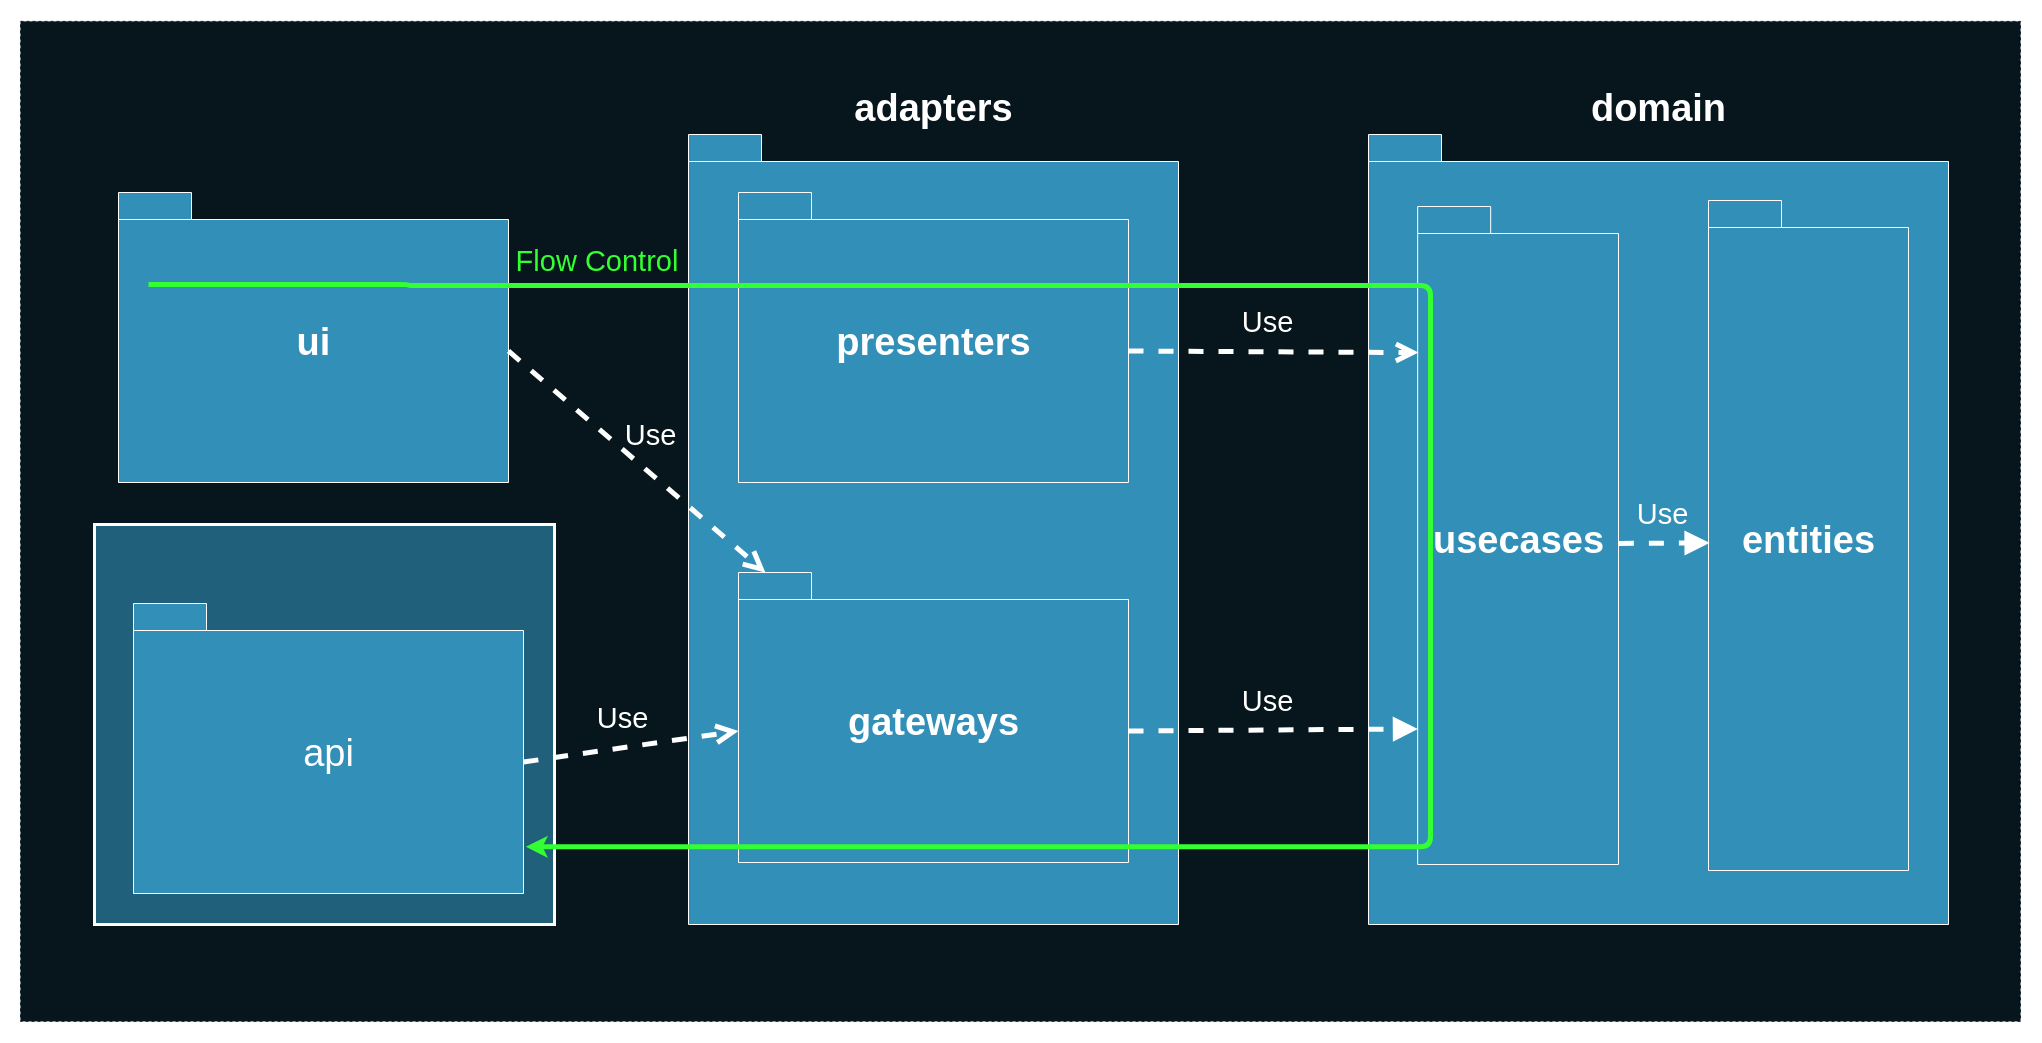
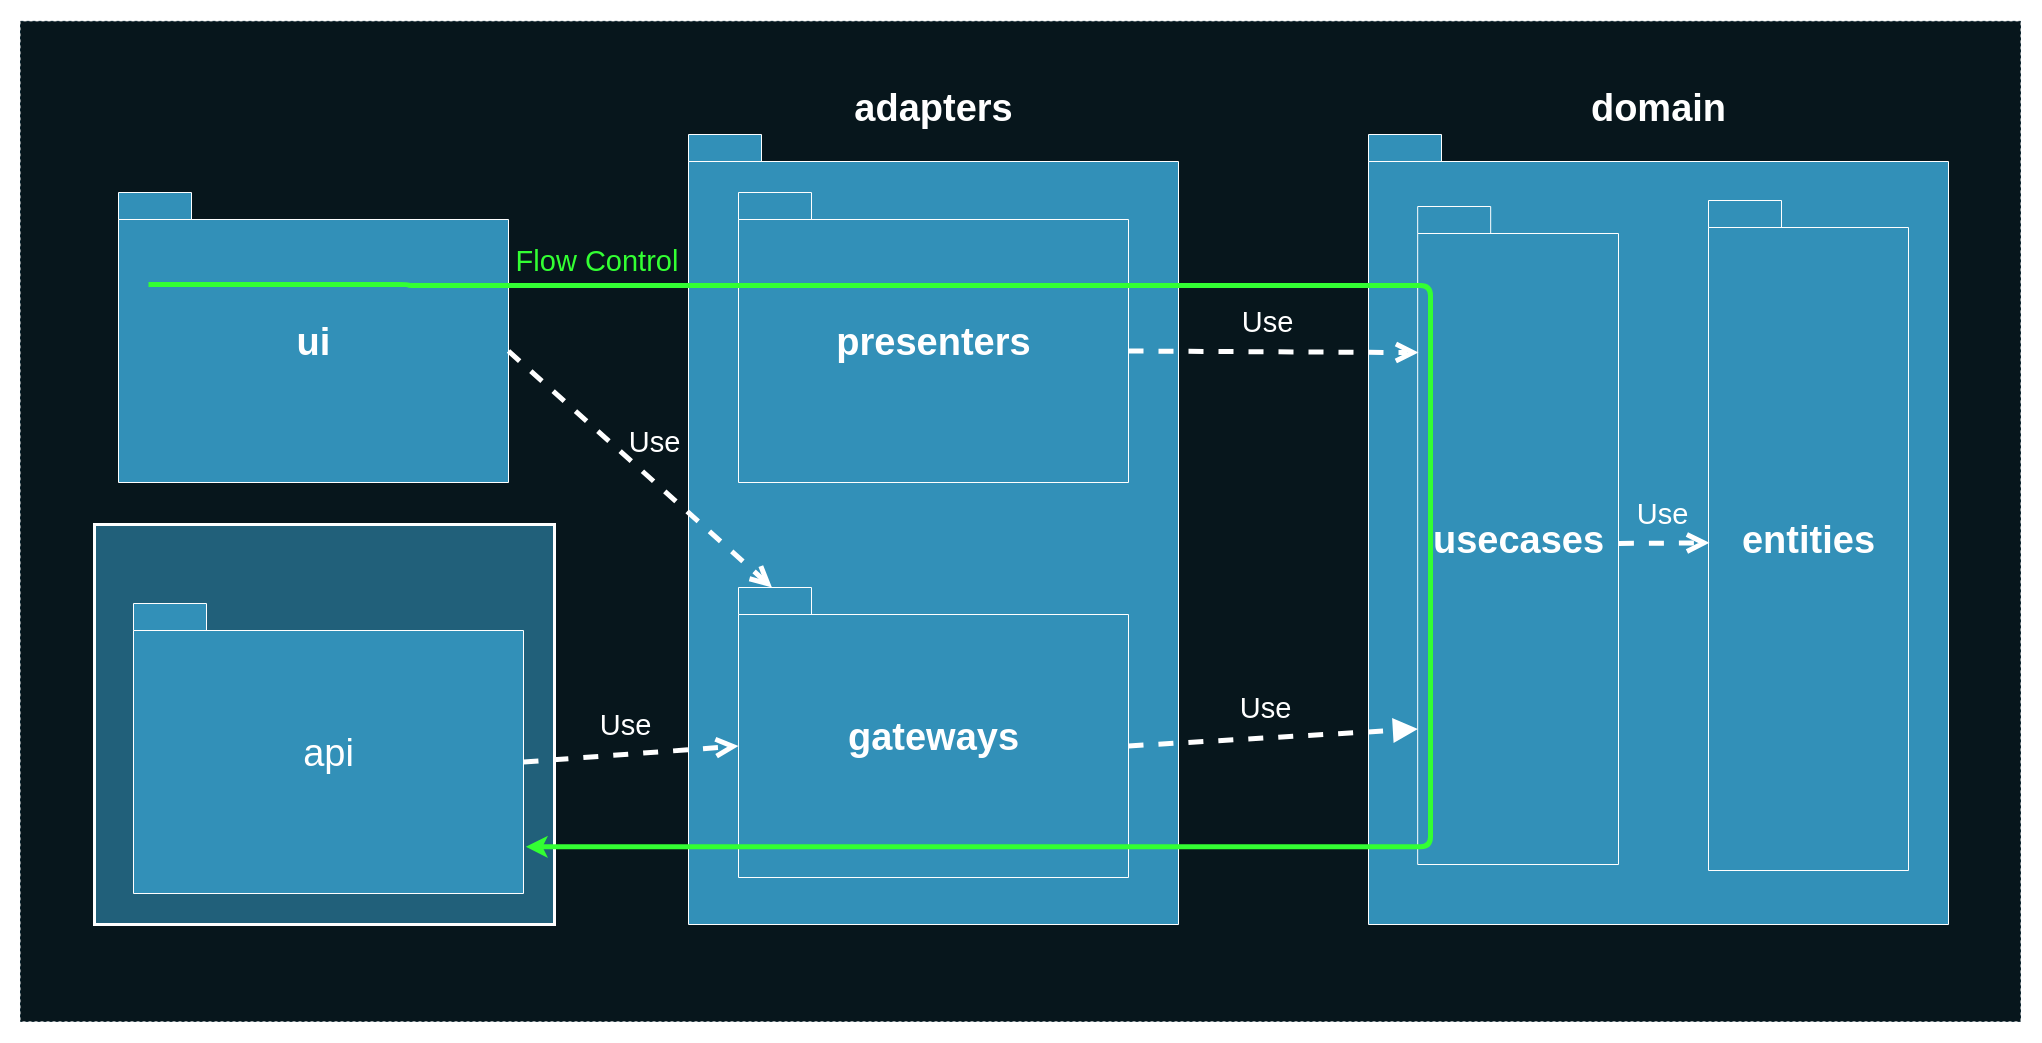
edge "usecases" -> "entities": arrowhead block -> open
node "gateways": moved (934, 718) -> (934, 733)
